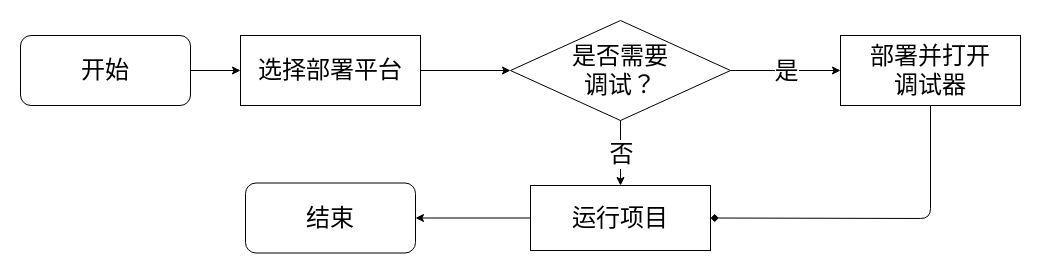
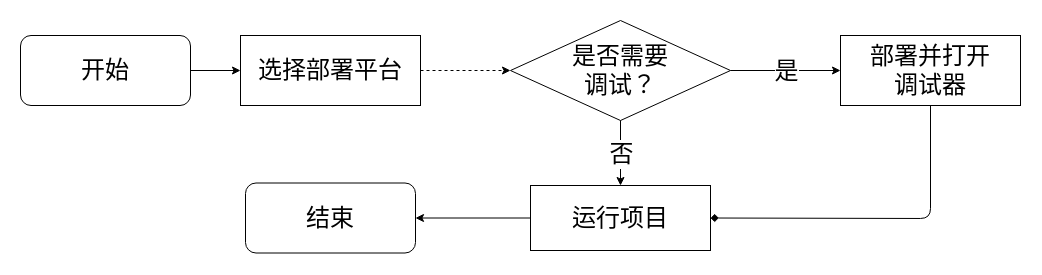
edge "选择部署平台" -> "是否需要 调试？": style solid -> dashed
